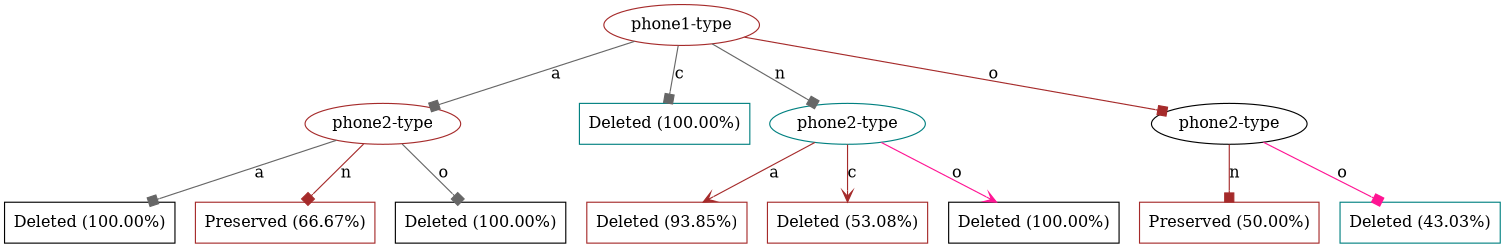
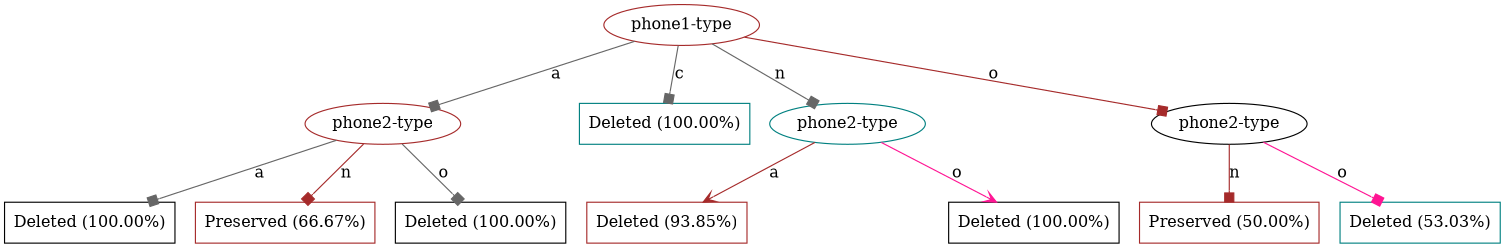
node "Deleted (53.08%)": removed
node "Deleted (43.03%)": label "Deleted (43.03%)" -> "Deleted (53.03%)"
